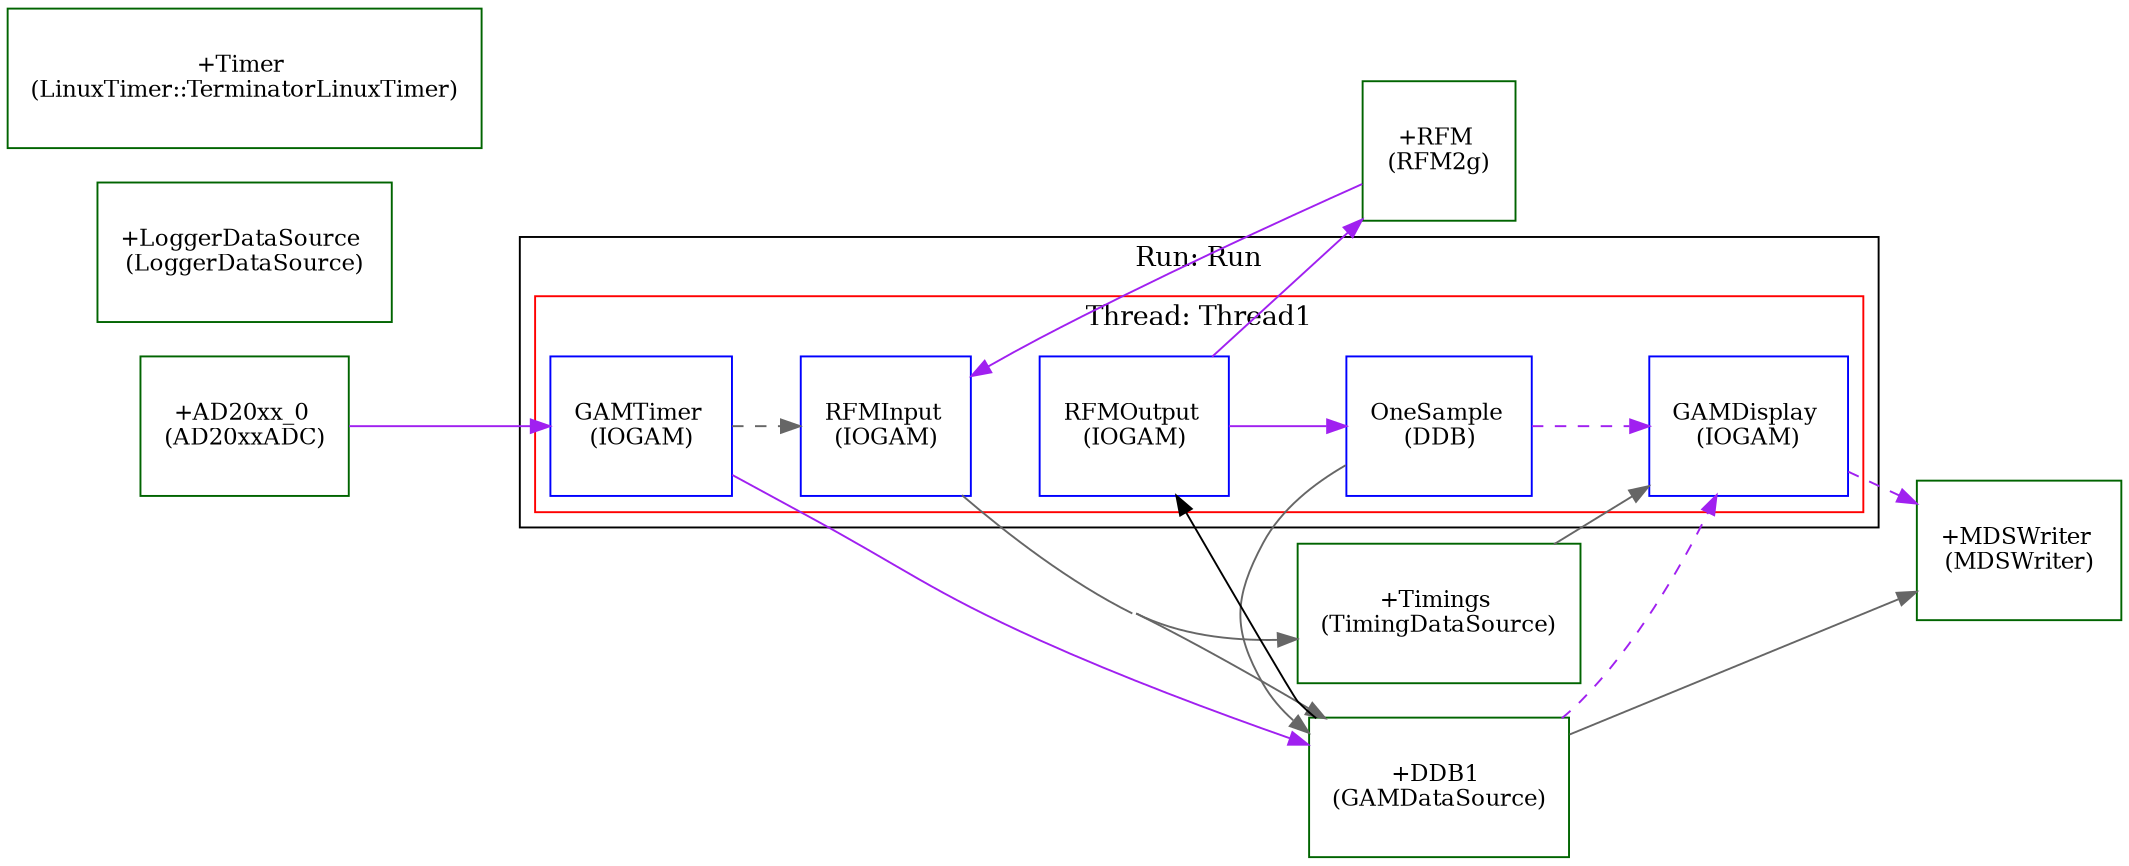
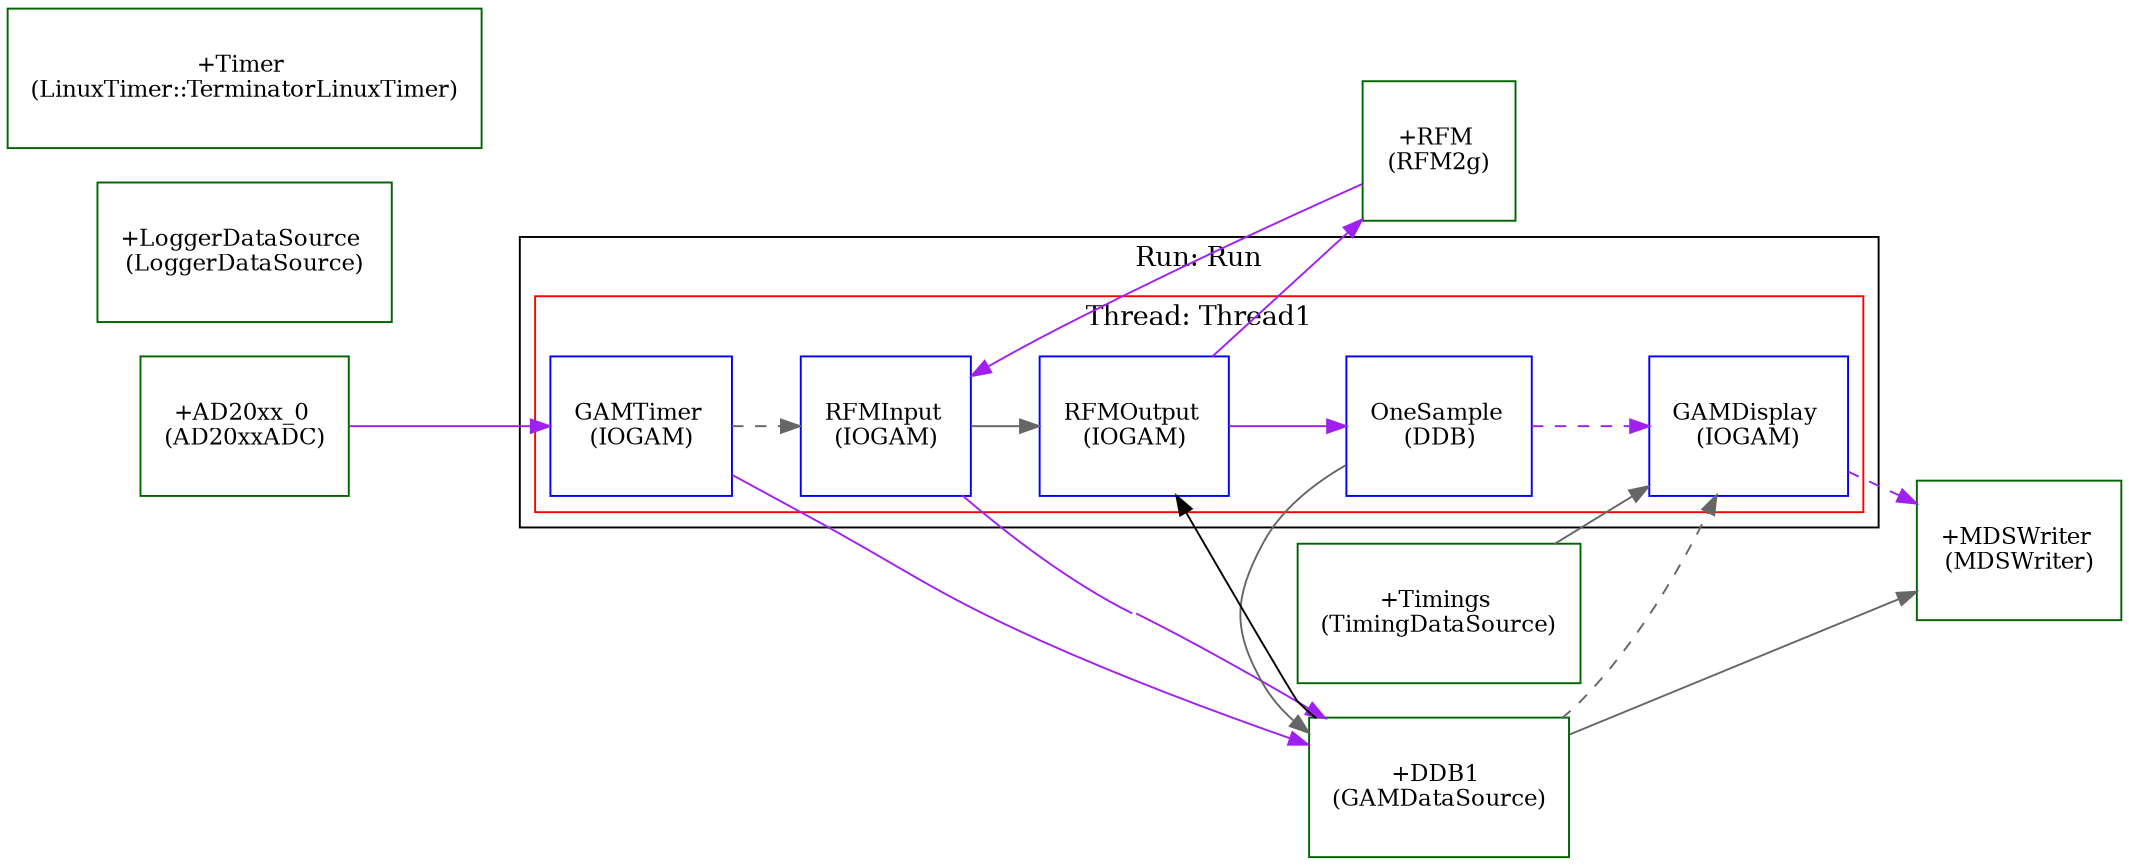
edge "RFMInput" -> "+DDB1": color gray40 -> purple
edge "+DDB1" -> "GAMDisplay": color purple -> gray40
edge "RFMInput" -> "+Timings": now "RFMInput" -> "RFMOutput"
